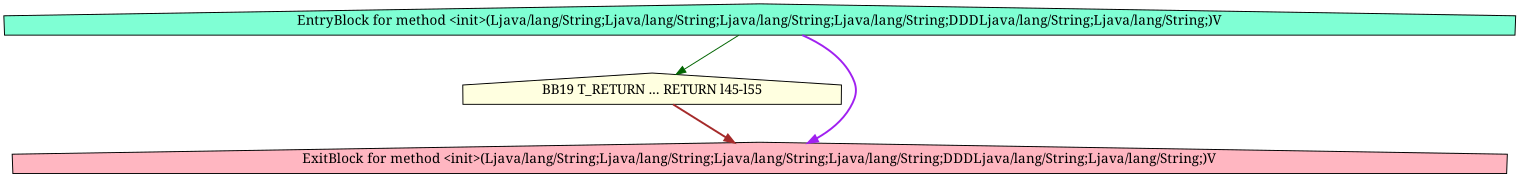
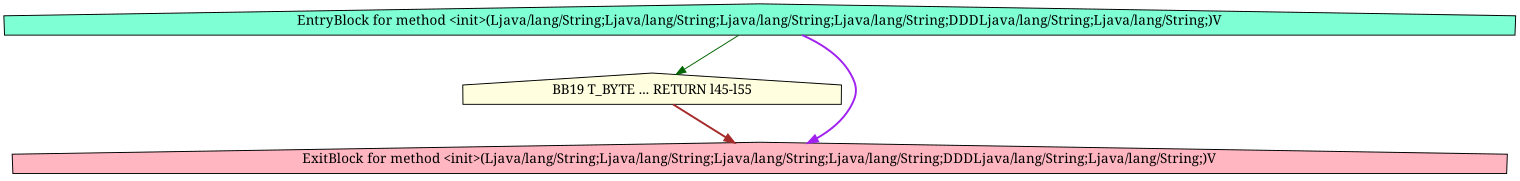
node "BB19 T_RETURN ... RETURN l45-l55": label "BB19 T_RETURN ... RETURN l45-l55" -> "BB19 T_BYTE ... RETURN l45-l55"
